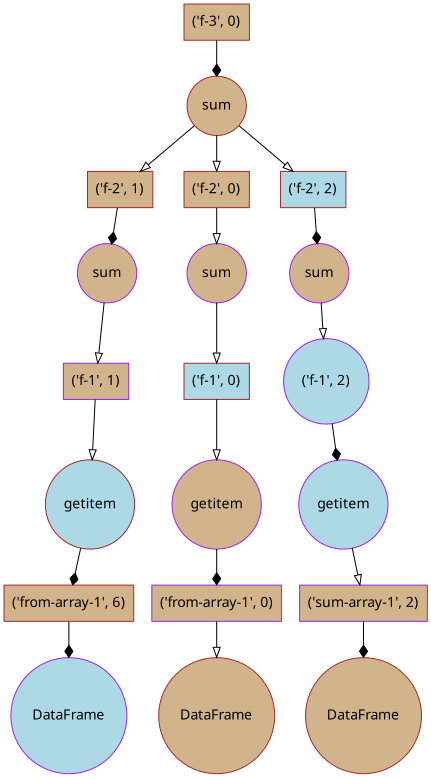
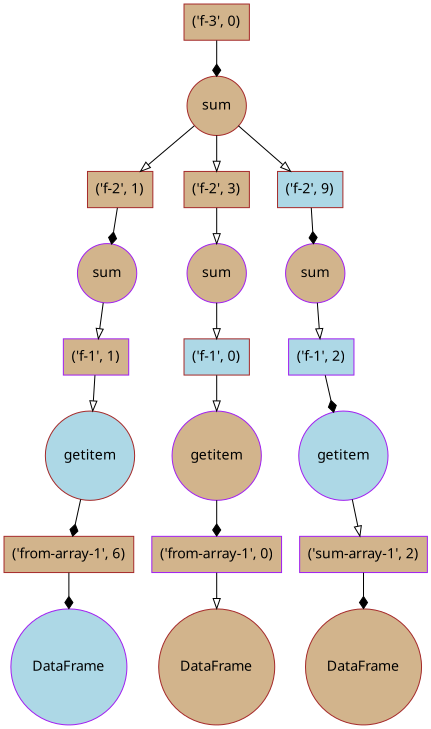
node "('f-2', 0)": label "('f-2', 0)" -> "('f-2', 3)"
node "('f-2', 2)": label "('f-2', 2)" -> "('f-2', 9)"
node "('f-1', 2)": shape circle -> box
